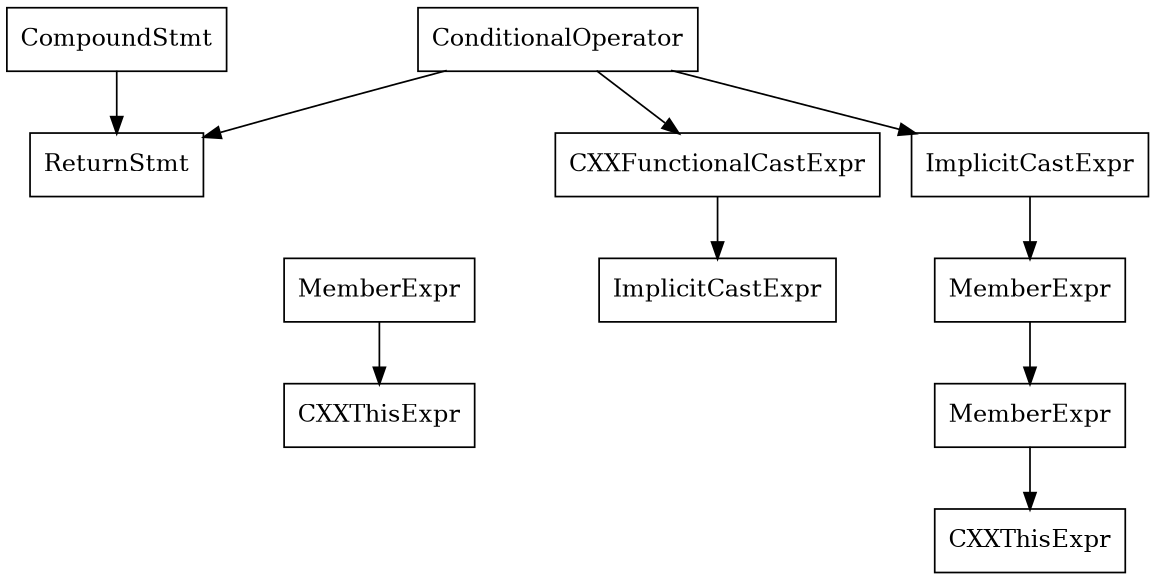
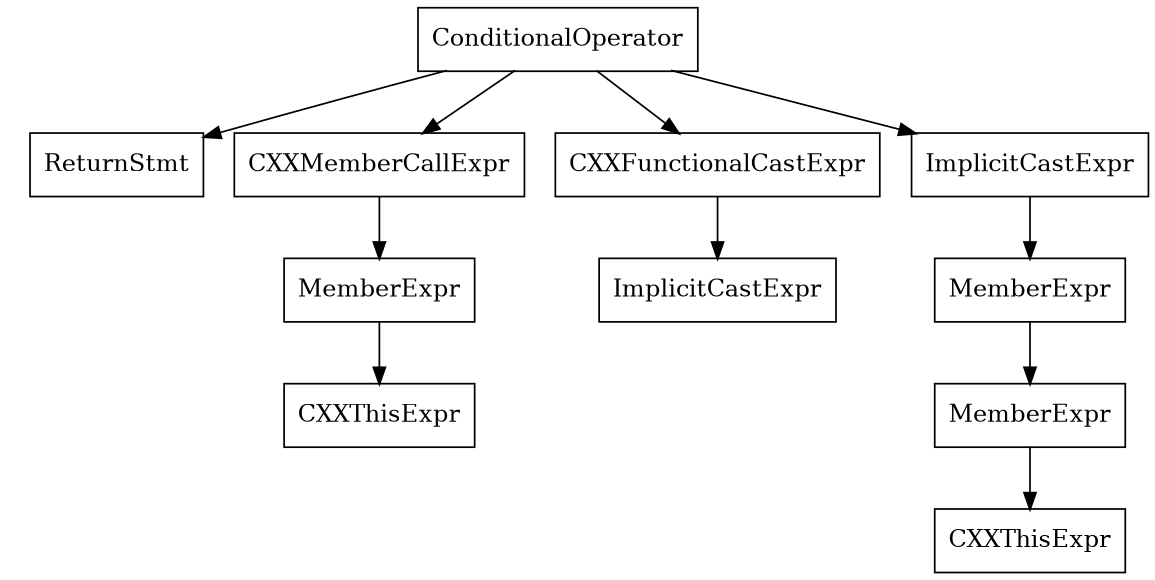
node "CompoundStmt": removed
node "CXXMemberCallExpr": added
